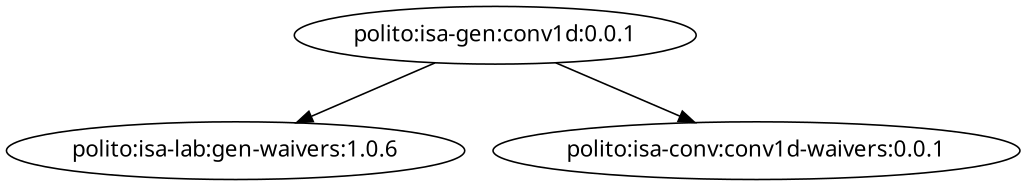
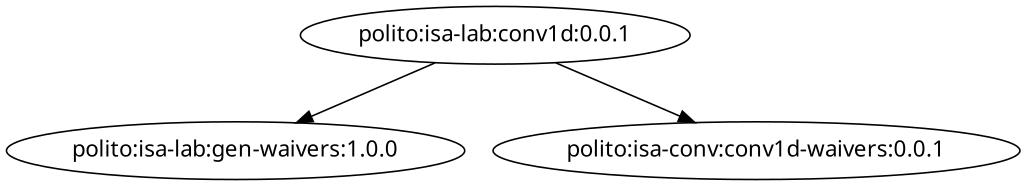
node "polito:isa-gen:conv1d:0.0.1": label "polito:isa-gen:conv1d:0.0.1" -> "polito:isa-lab:conv1d:0.0.1"
node "polito:isa-lab:gen-waivers:1.0.6": label "polito:isa-lab:gen-waivers:1.0.6" -> "polito:isa-lab:gen-waivers:1.0.0"
